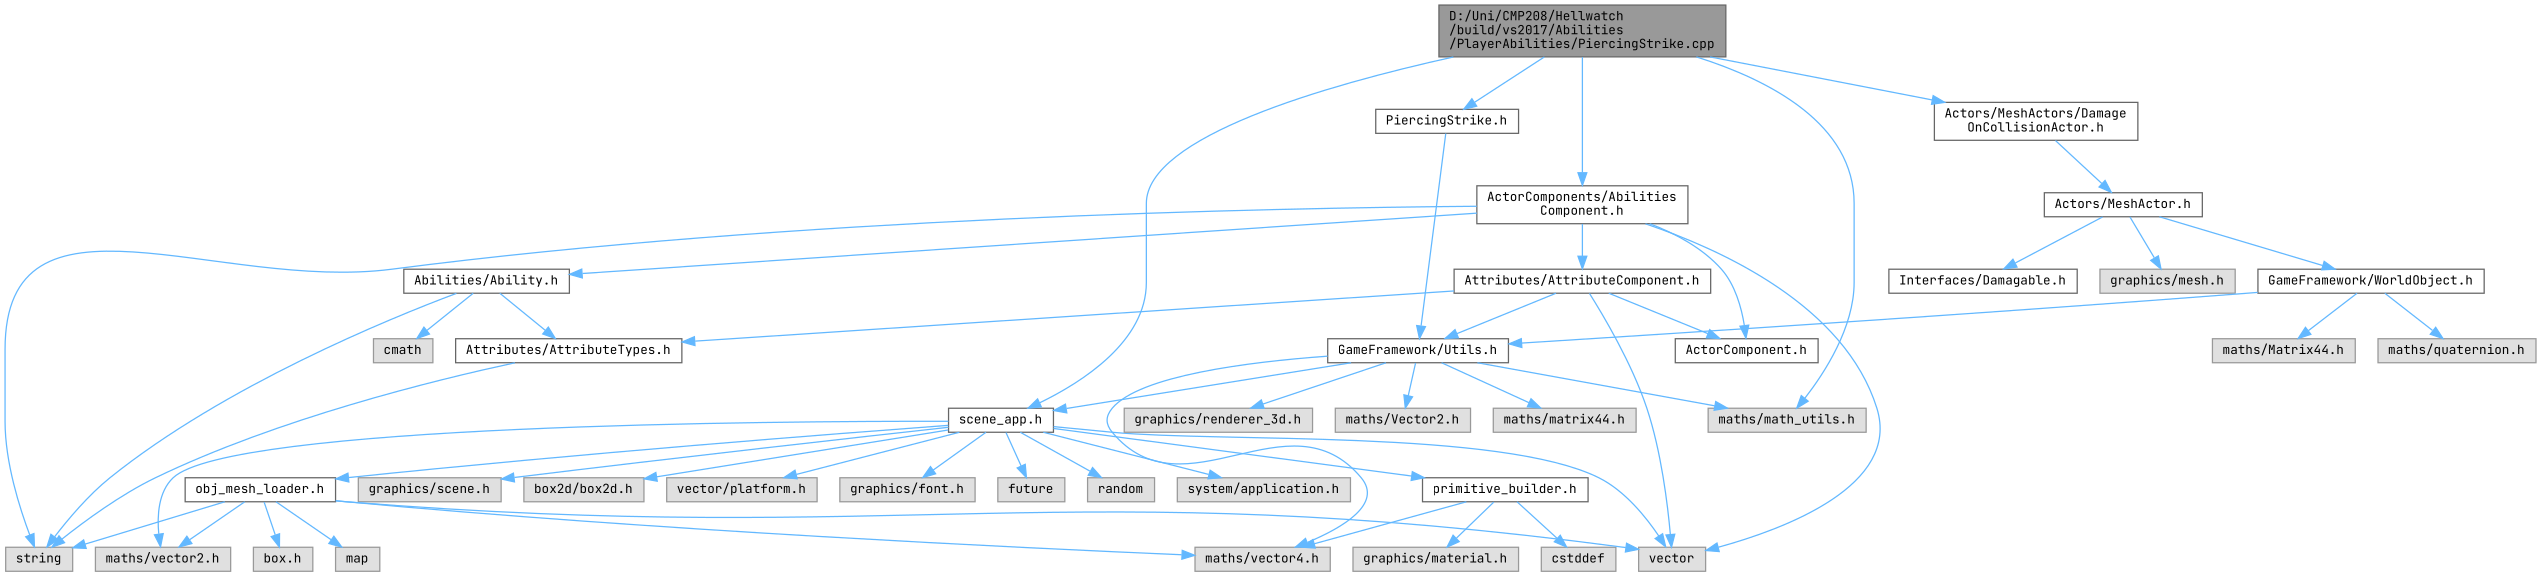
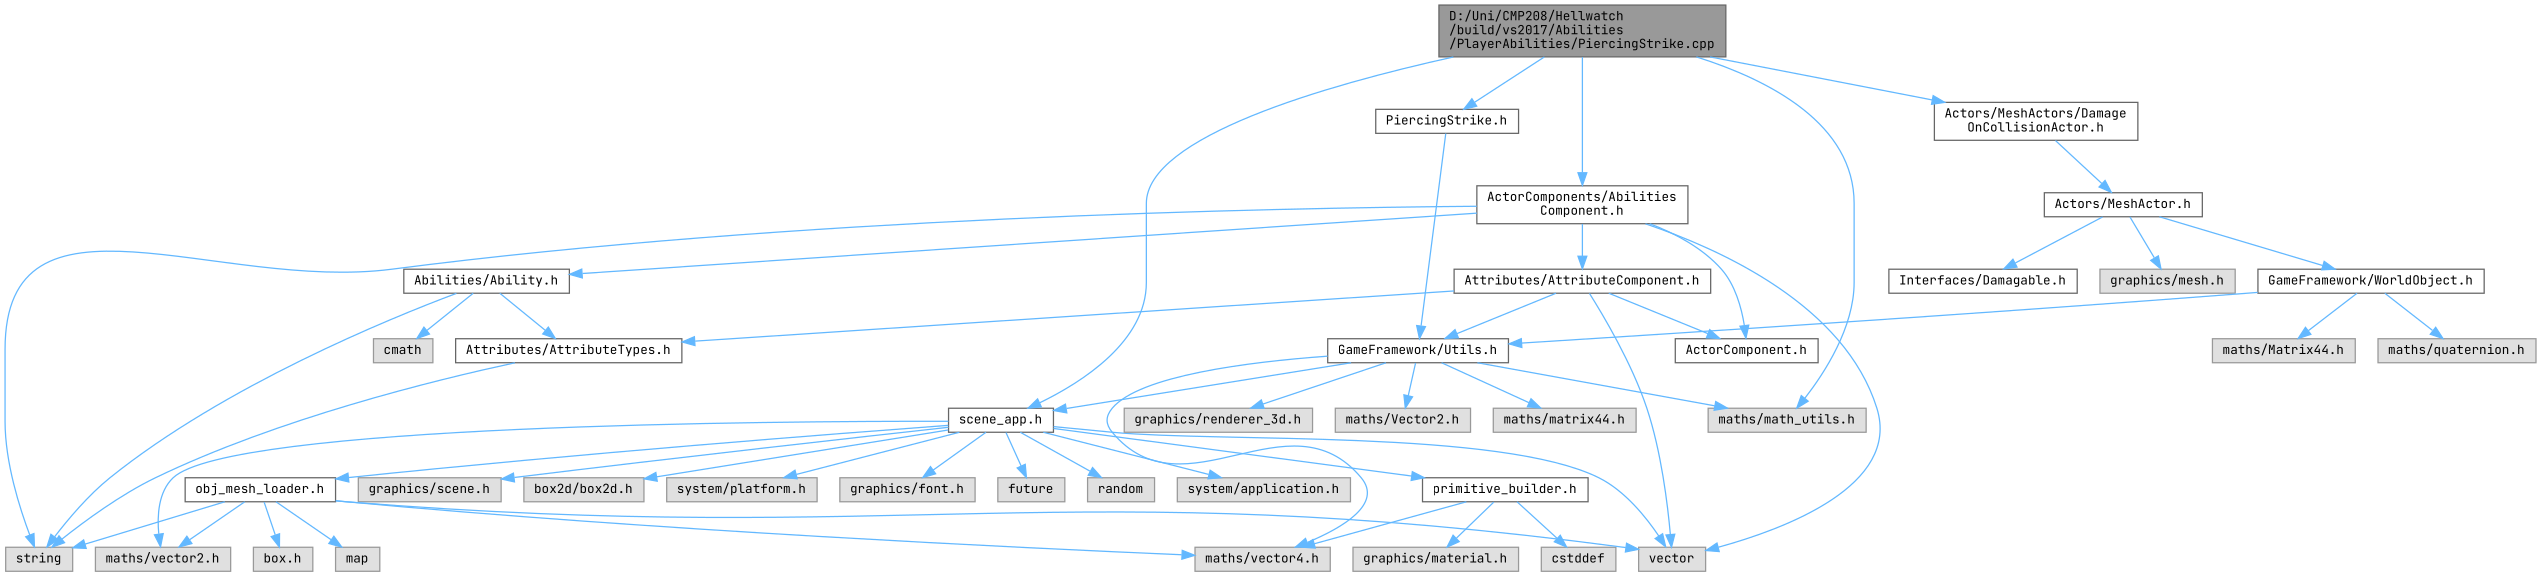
node "vector/platform.h": label "vector/platform.h" -> "system/platform.h"
